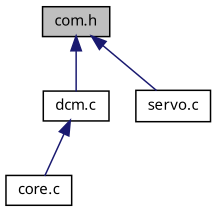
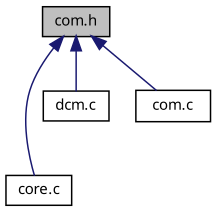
node "servo.c": label "servo.c" -> "com.c"
edge "core.c" -> "dcm.c": now "core.c" -> "com.h"
